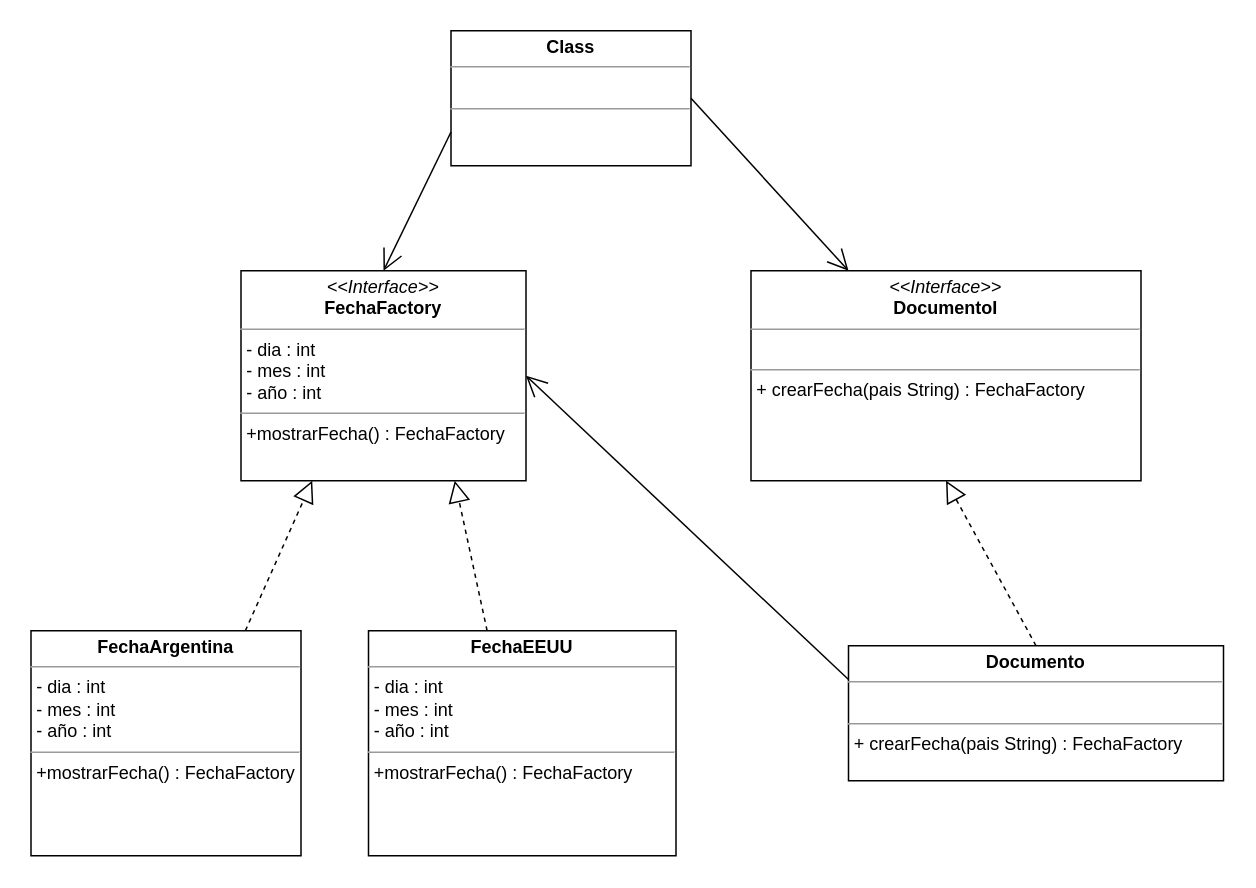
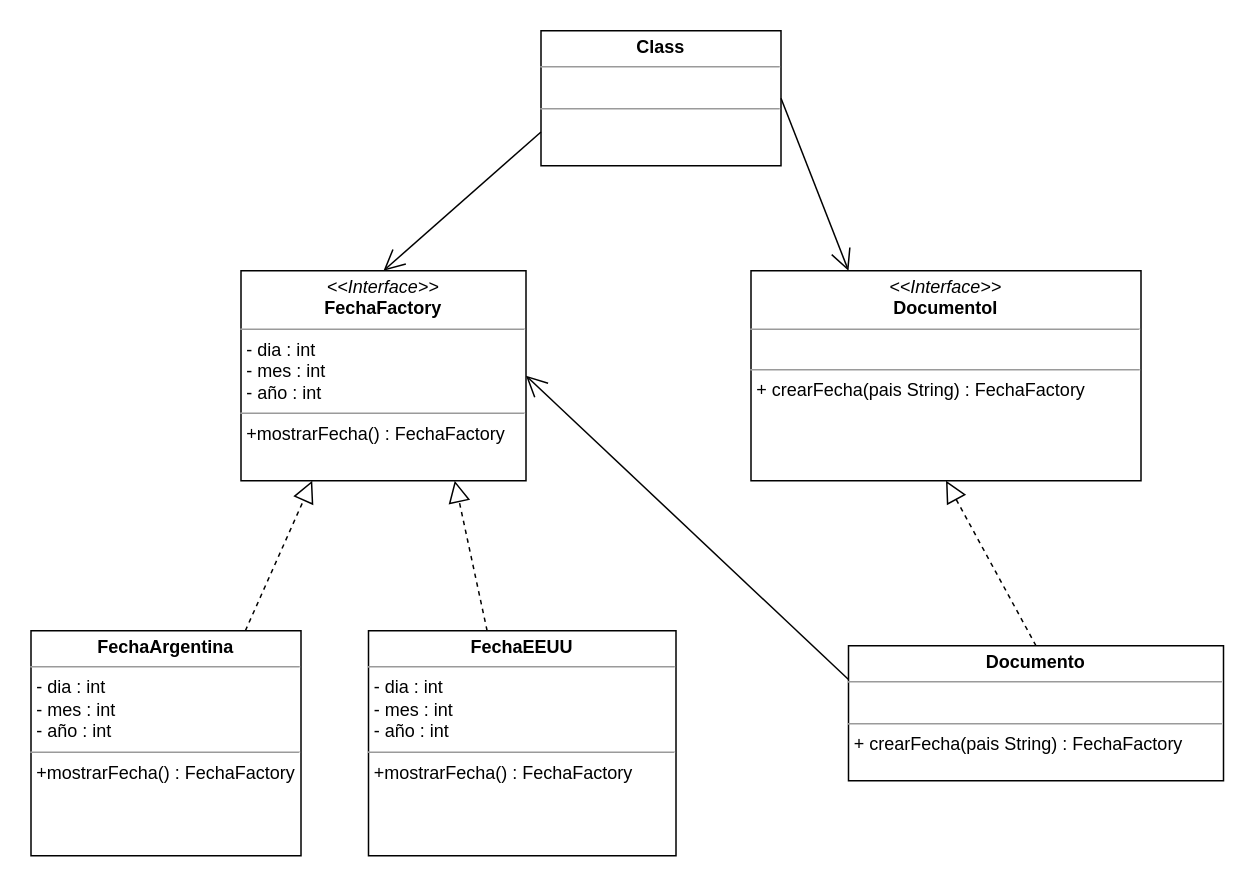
node "Class": moved (571, 98) -> (661, 98)
